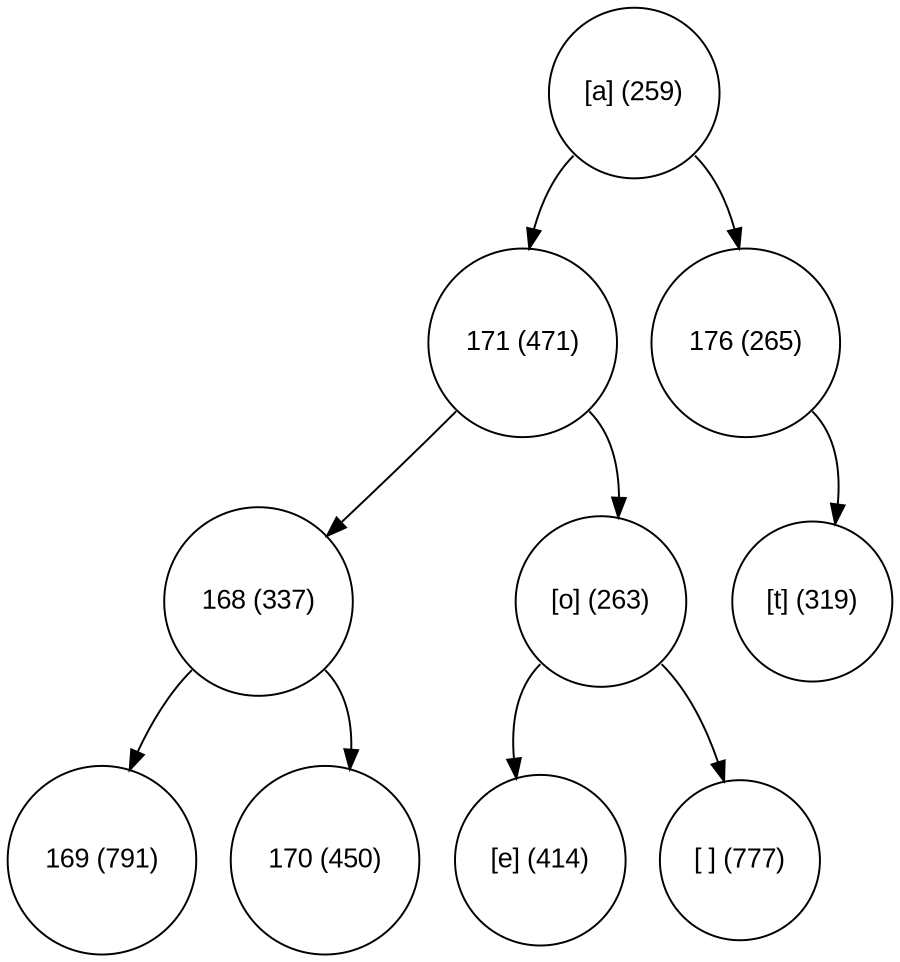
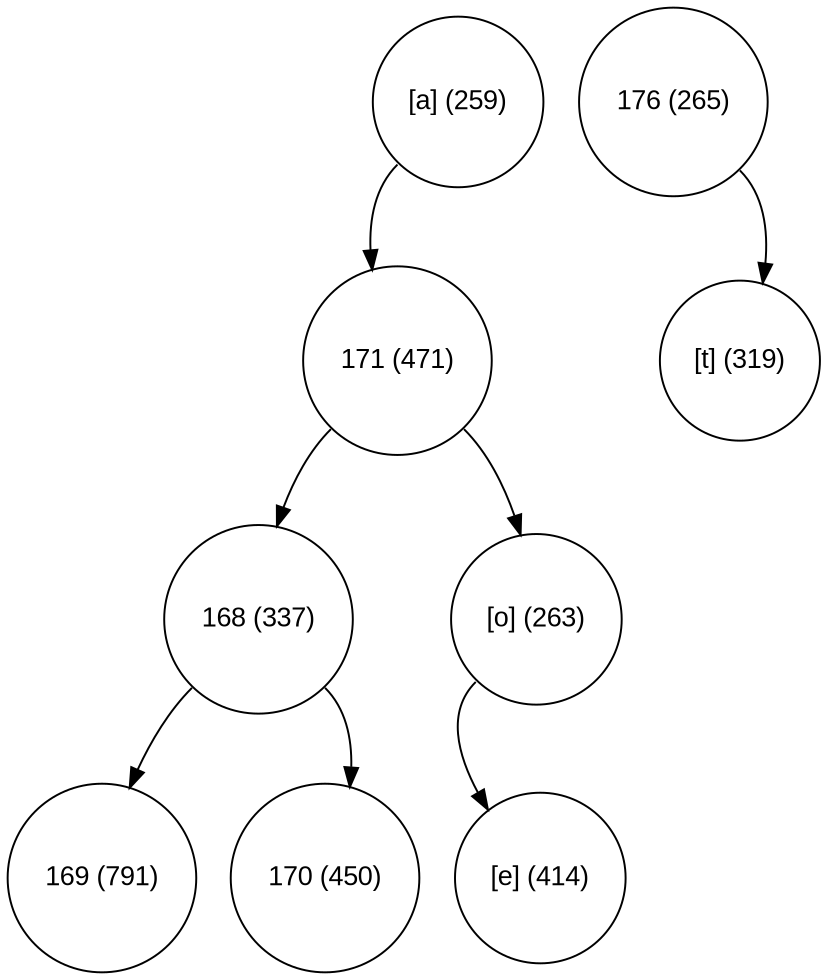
edge "[a] (259)" -> "176 (265)": removed
node "[ ] (777)": removed
